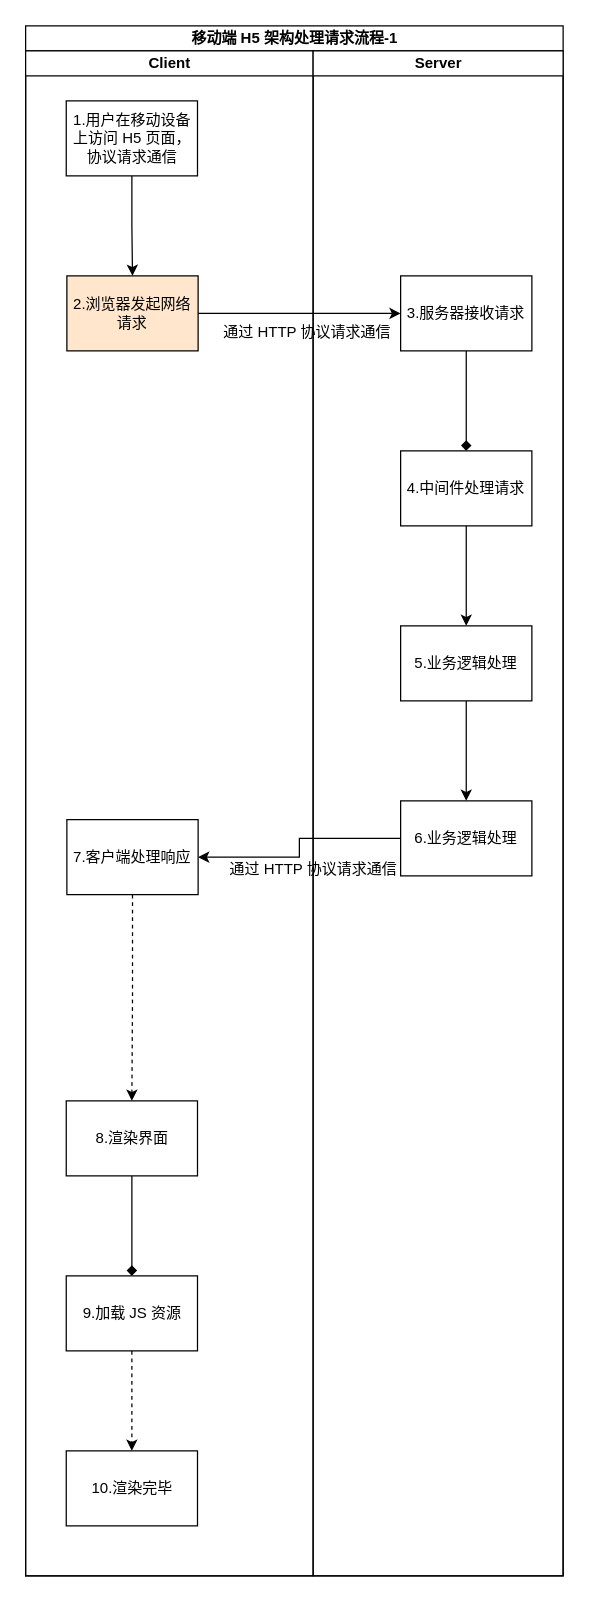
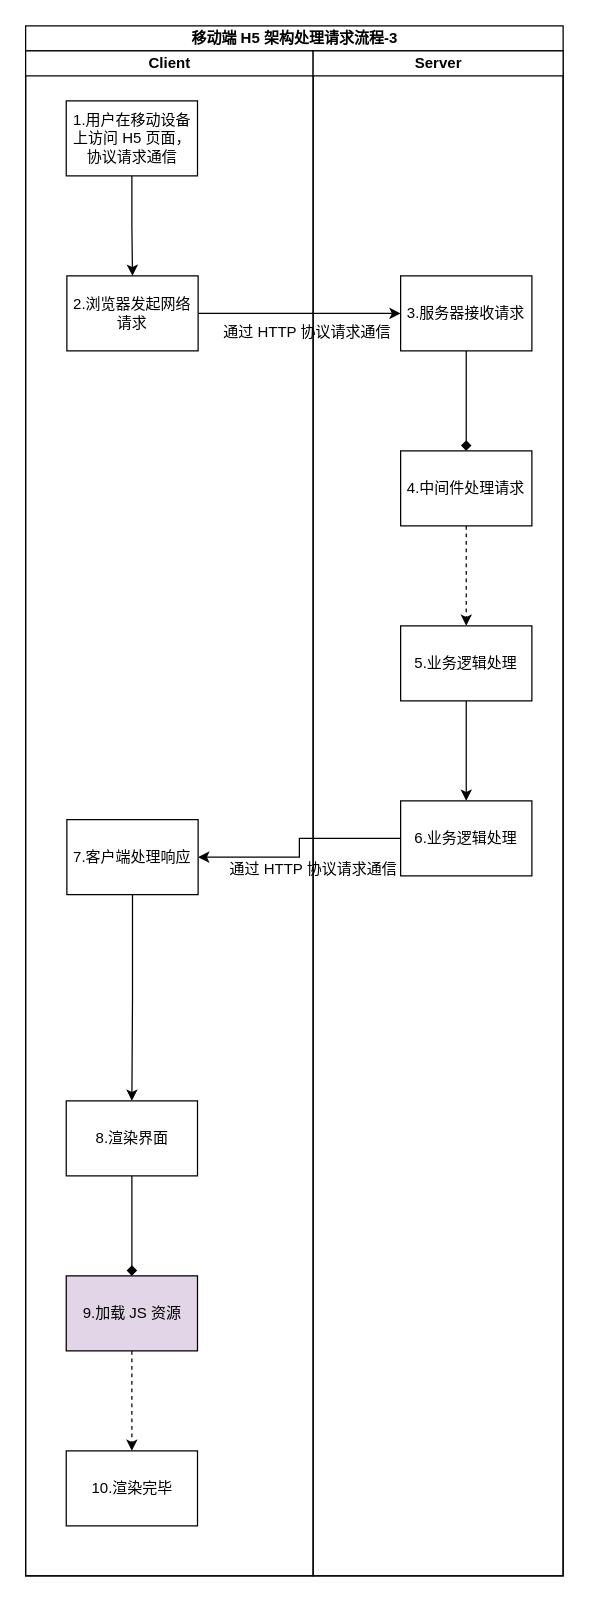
node "移动端 H5 架构处理请求流程-1": label "移动端 H5 架构处理请求流程-1" -> "移动端 H5 架构处理请求流程-3"
node "2.浏览器发起网络请求": fillcolor #ffe6cc -> #ffffff
edge "4.中间件处理请求" -> "5.业务逻辑处理": style solid -> dashed
edge "7.客户端处理响应" -> "8.渲染界面": style dashed -> solid
node "9.加载 JS 资源": fillcolor #ffffff -> #e1d5e7
